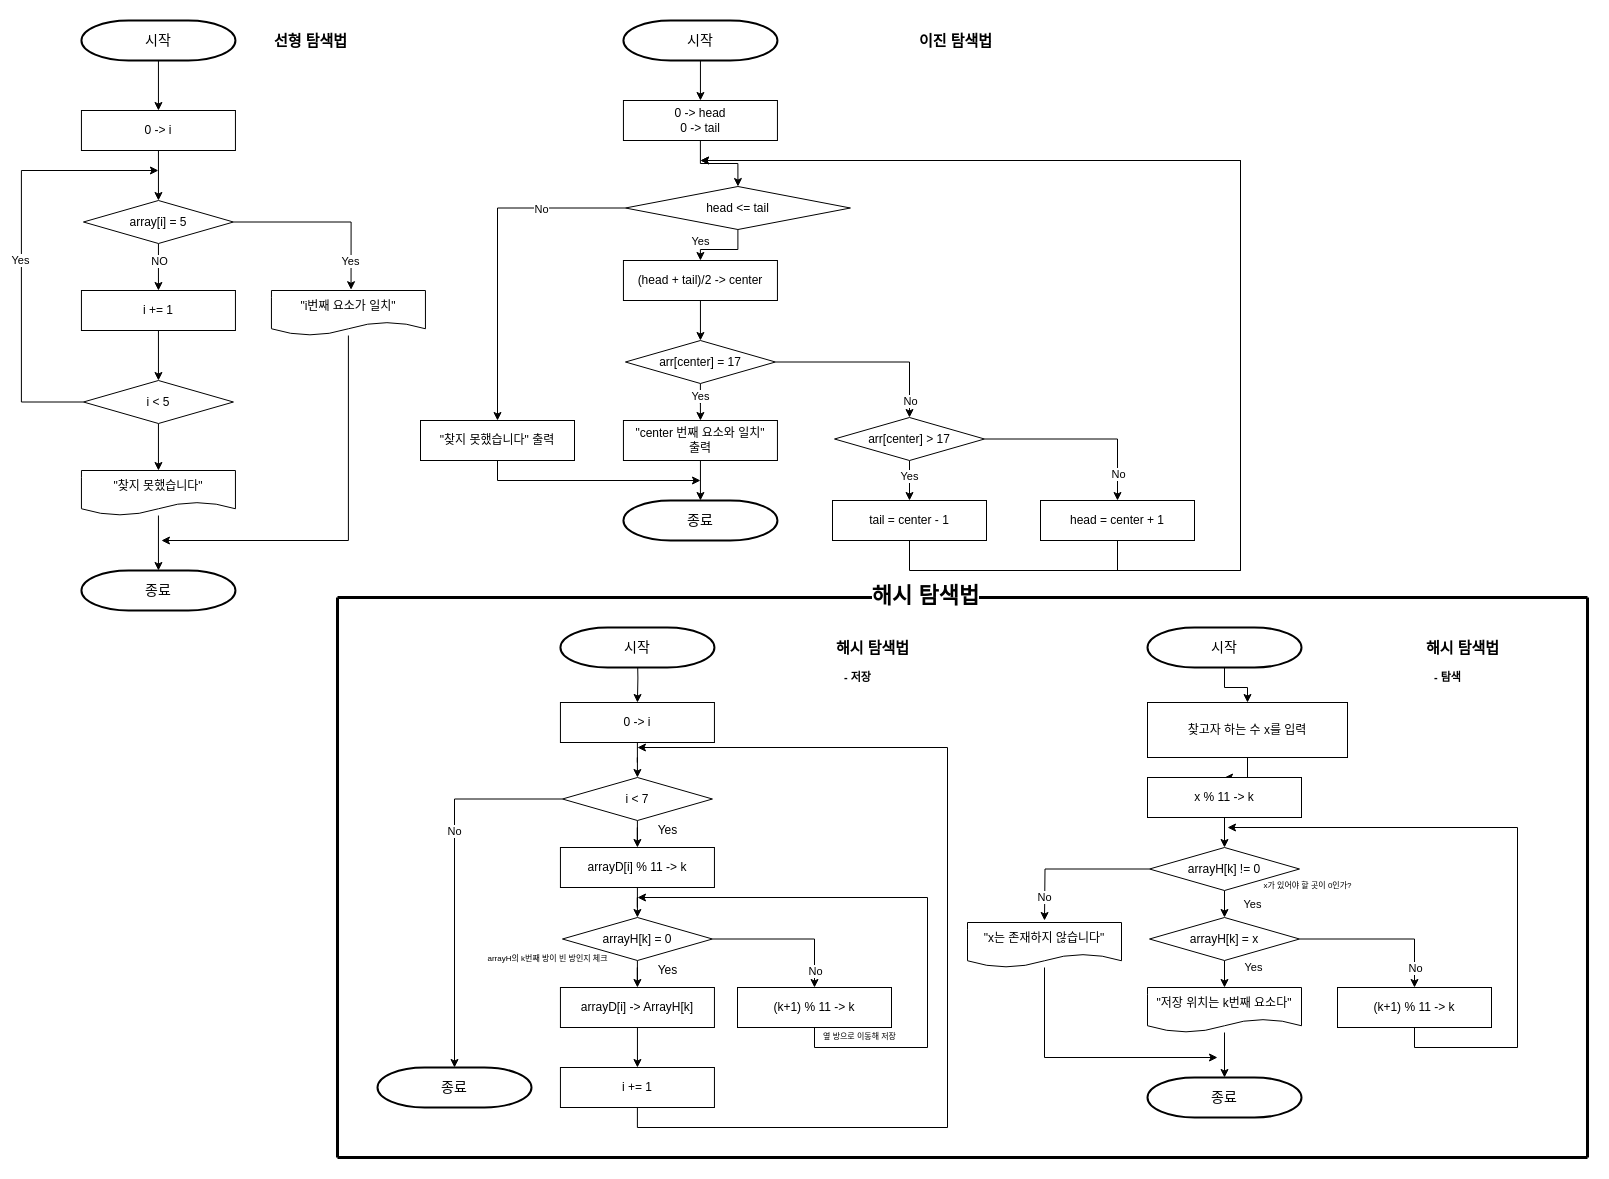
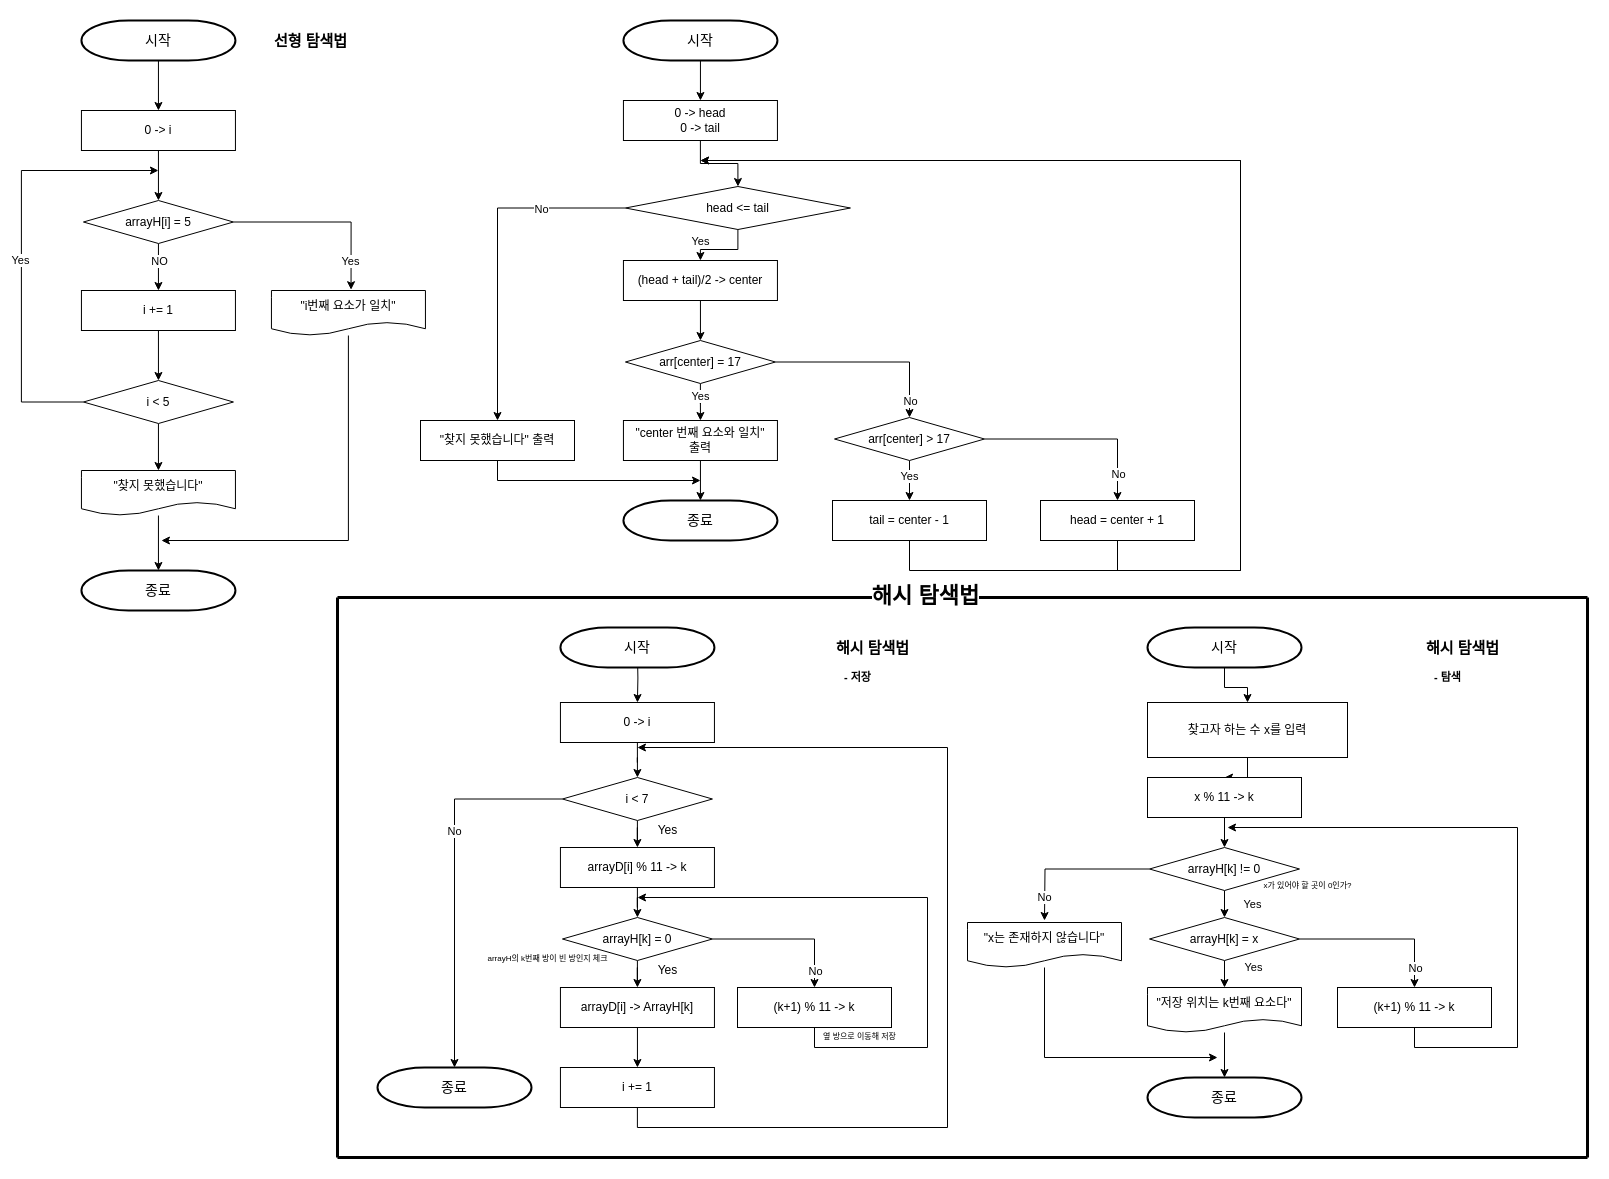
node "이진 탐색법": removed
node "array[i] = 5": label "array[i] = 5" -> "arrayH[i] = 5"
